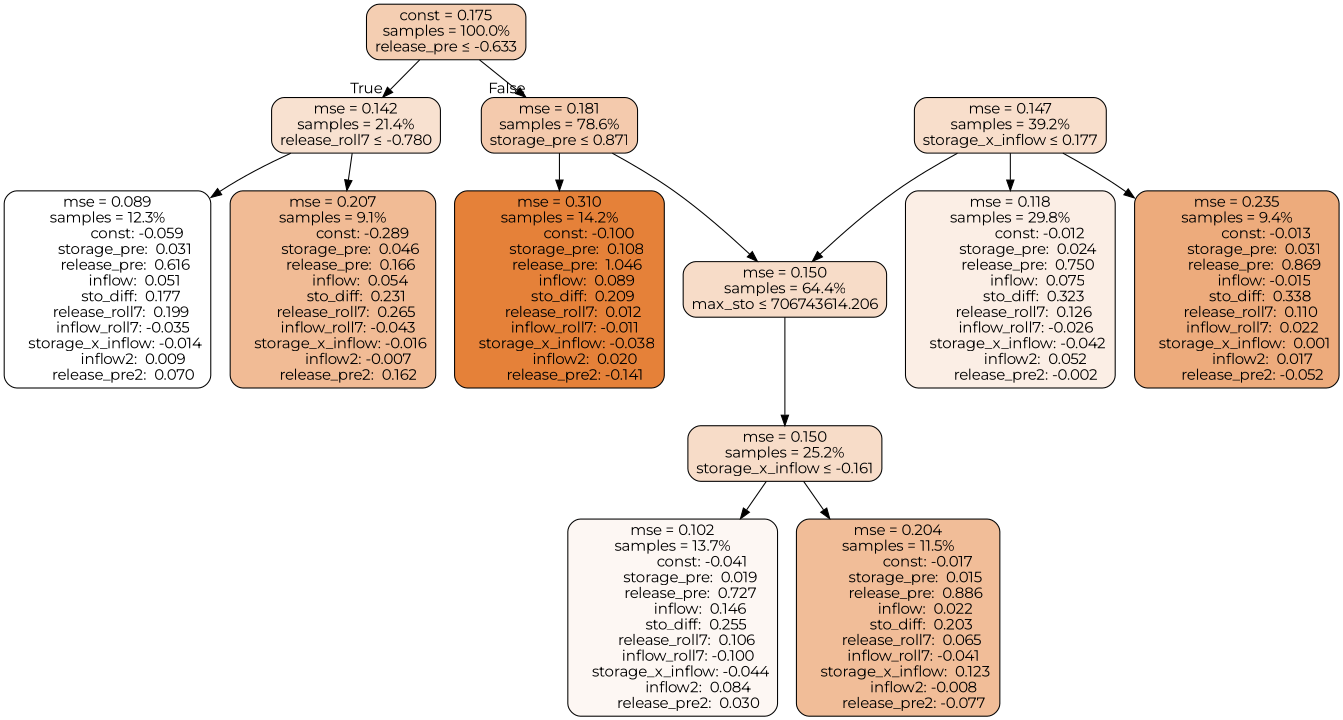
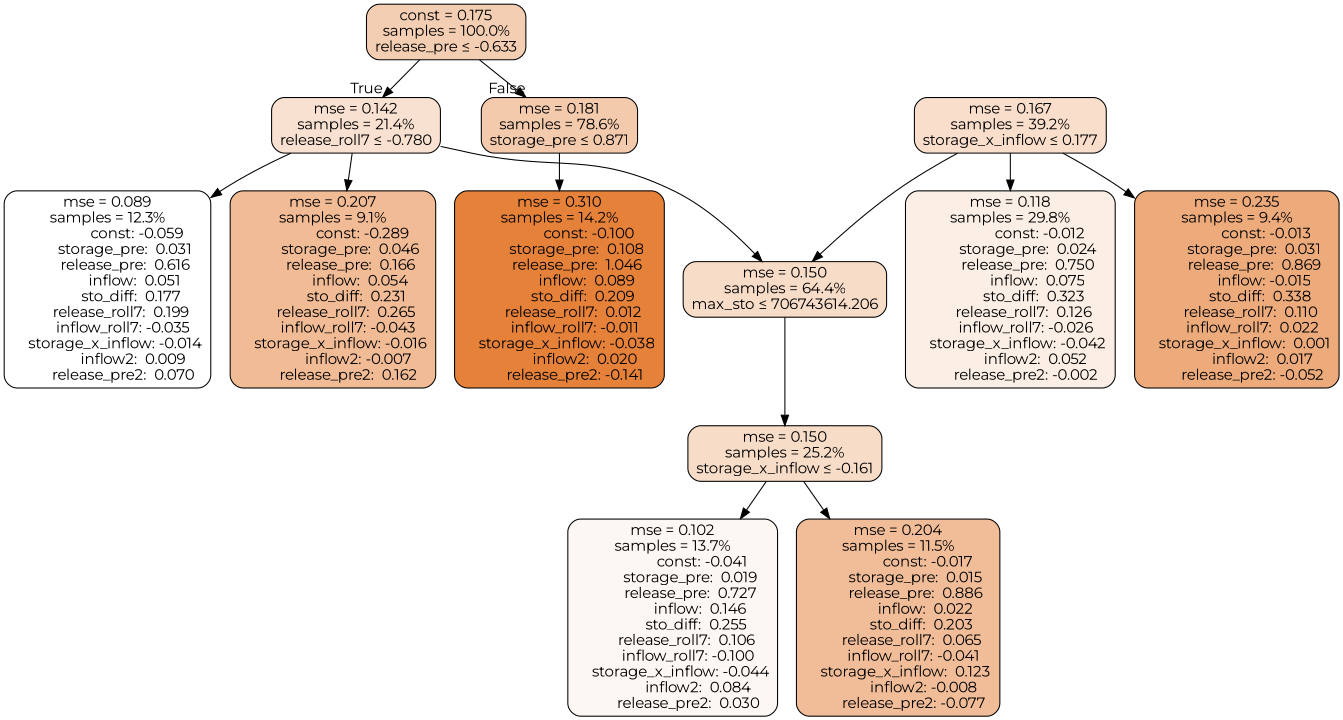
node "mse = 0.147 samples = 39.2% storage_x_inflow ≤ 0.177": label "mse = 0.147 samples = 39.2% storage_x_inflow ≤ 0.177" -> "mse = 0.167 samples = 39.2% storage_x_inflow ≤ 0.177"
edge "mse = 0.181 samples = 78.6% storage_pre ≤ 0.871" -> "mse = 0.150 samples = 64.4% max_sto ≤ 706743614.206": now "mse = 0.142 samples = 21.4% release_roll7 ≤ -0.780" -> "mse = 0.150 samples = 64.4% max_sto ≤ 706743614.206"
